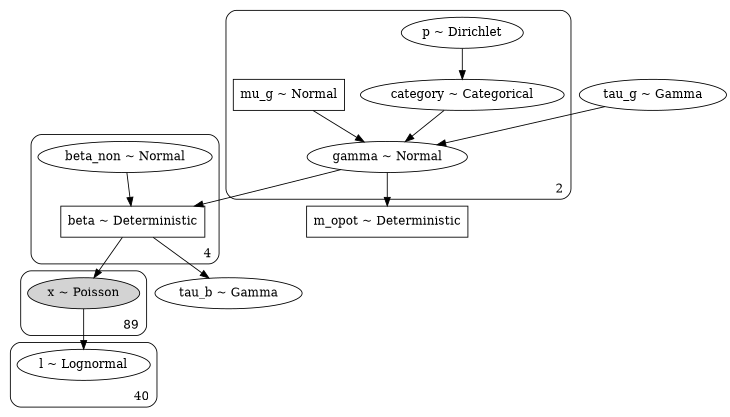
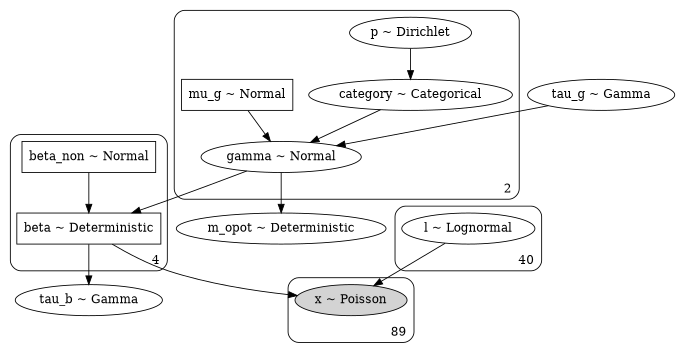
node "beta_non ~ Normal": shape ellipse -> box
node "m_opot ~ Deterministic": shape box -> ellipse
edge "x ~ Poisson" -> "l ~ Lognormal": reversed
